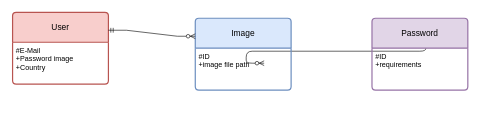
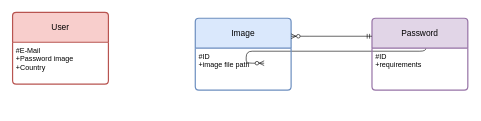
edge "User" -- "Image": removed
edge "Image" -- "Password": added
